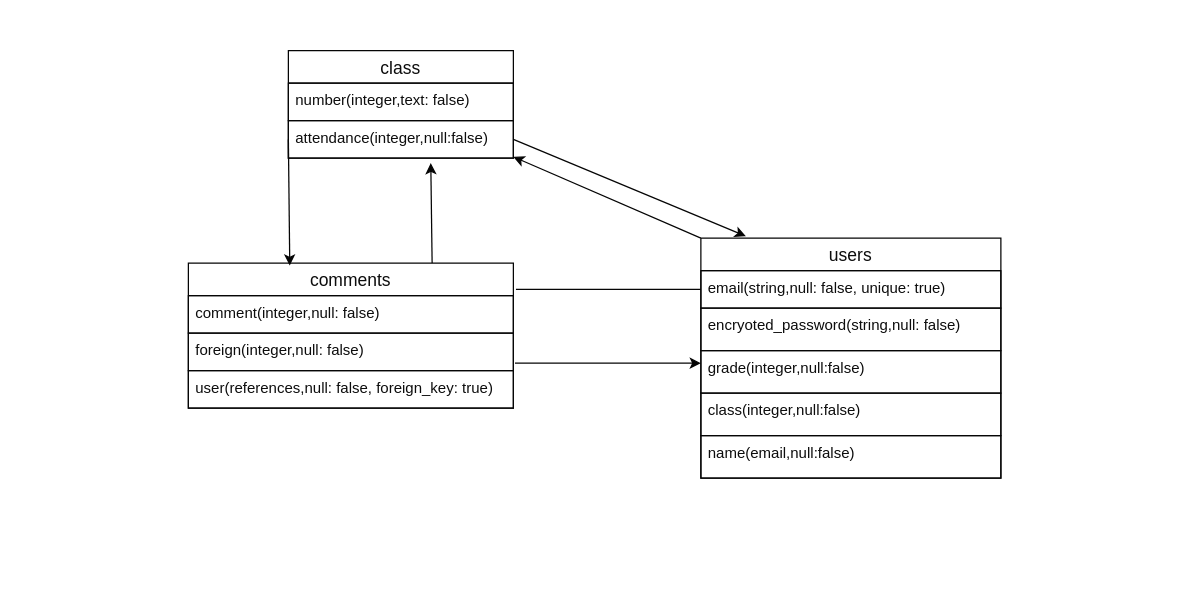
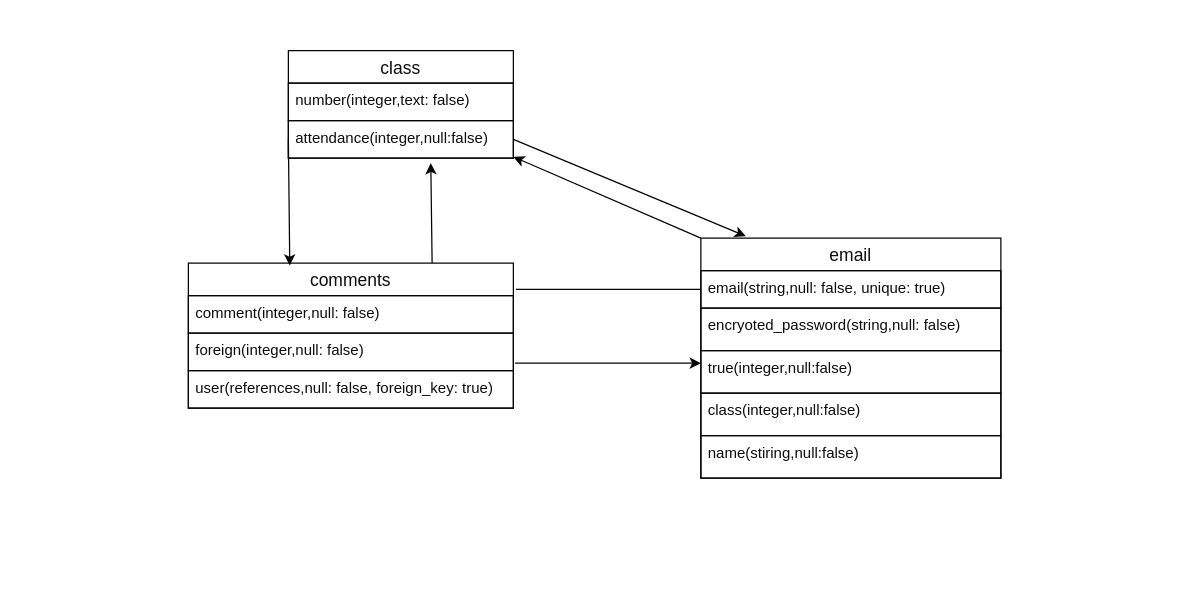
node "users": label "users" -> "email"
node "grade(integer,null:false)": label "grade(integer,null:false)" -> "true(integer,null:false)"
node "name(email,null:false)": label "name(email,null:false)" -> "name(stiring,null:false)"
